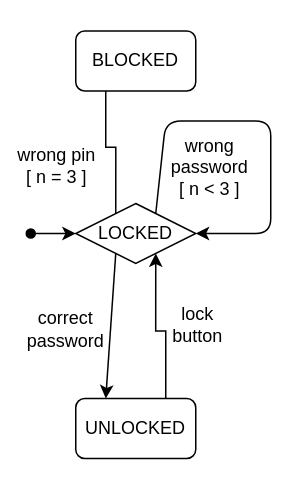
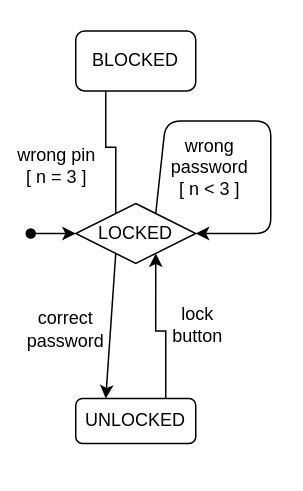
node "UNLOCKED": size 120x60 -> 120x45
